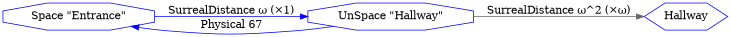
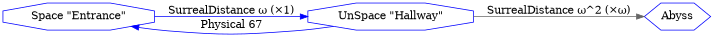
node "Hallway": label "Hallway" -> "Abyss"
